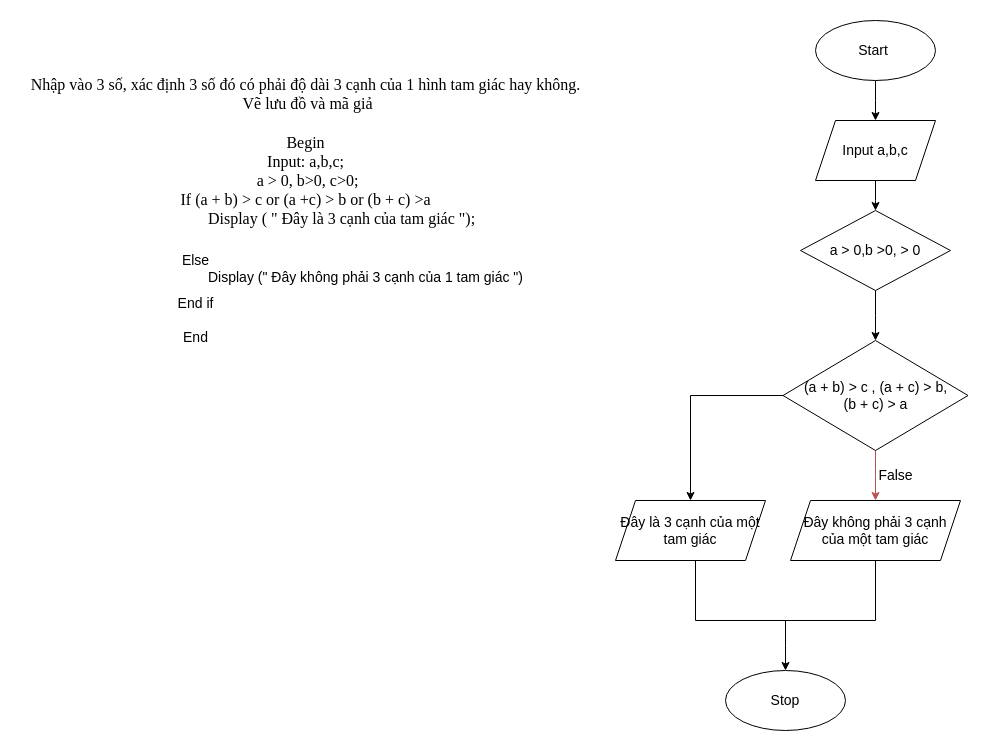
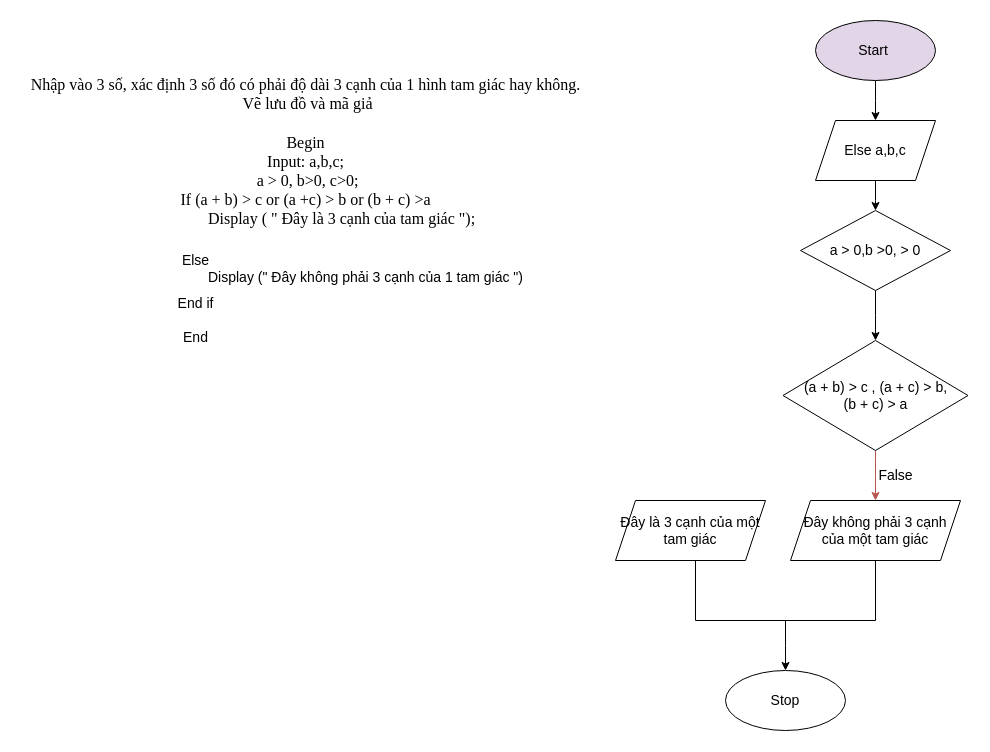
node "Start": fillcolor #ffffff -> #e1d5e7
node "Input a,b,c": label "Input a,b,c" -> "Else a,b,c"
edge "(a + b) > c , (a + c) > b, (b + c) > a" -> "Đây là 3 cạnh của một tam giác": removed
